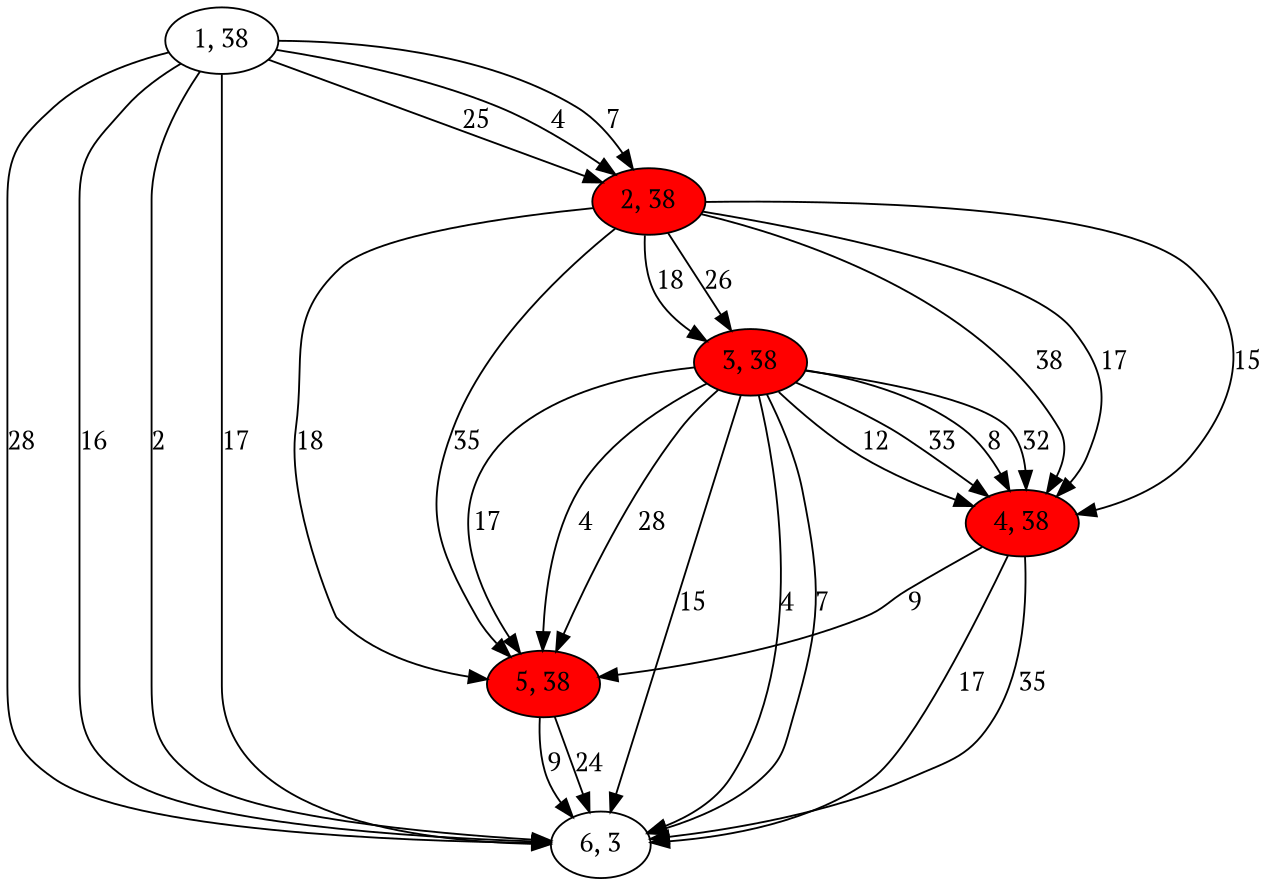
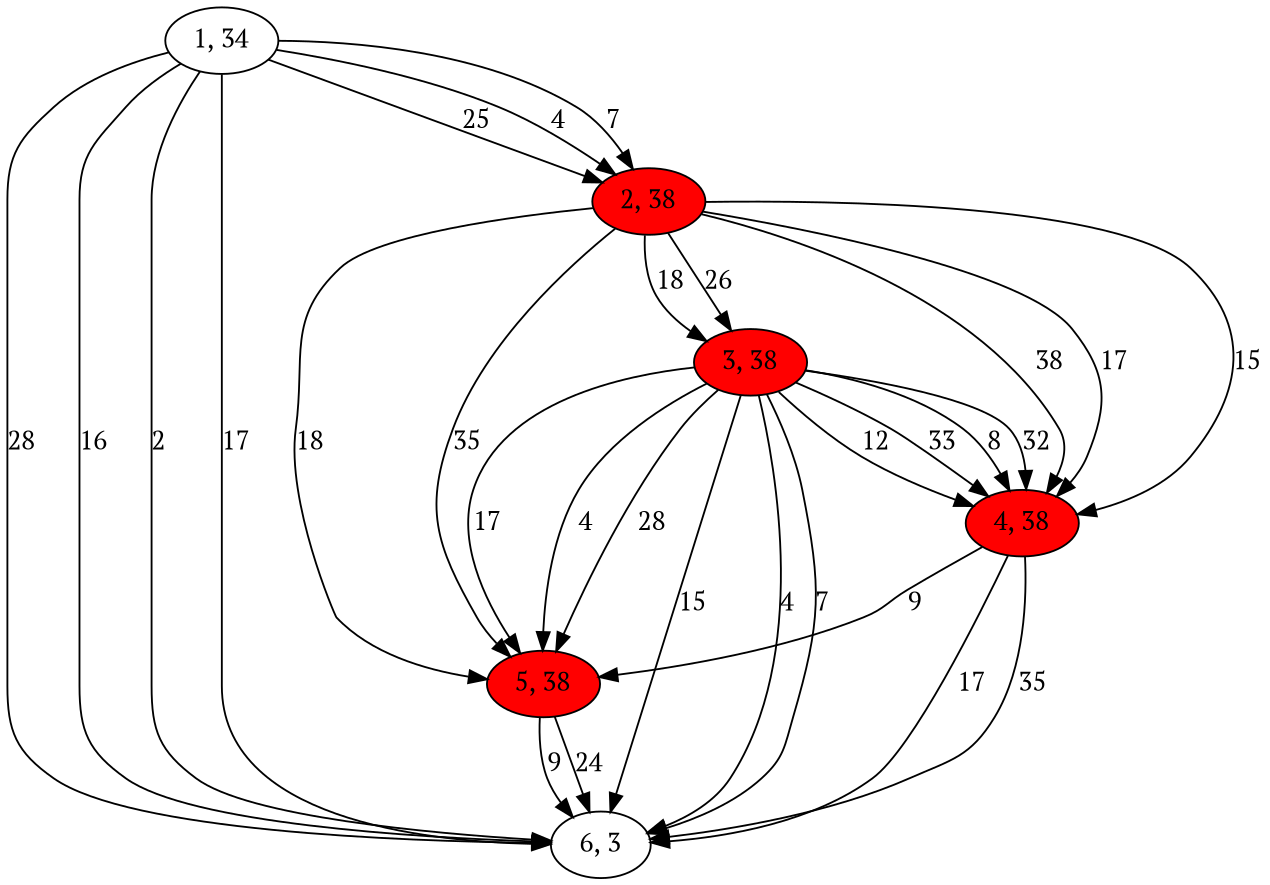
node "1, 38": label "1, 38" -> "1, 34"
